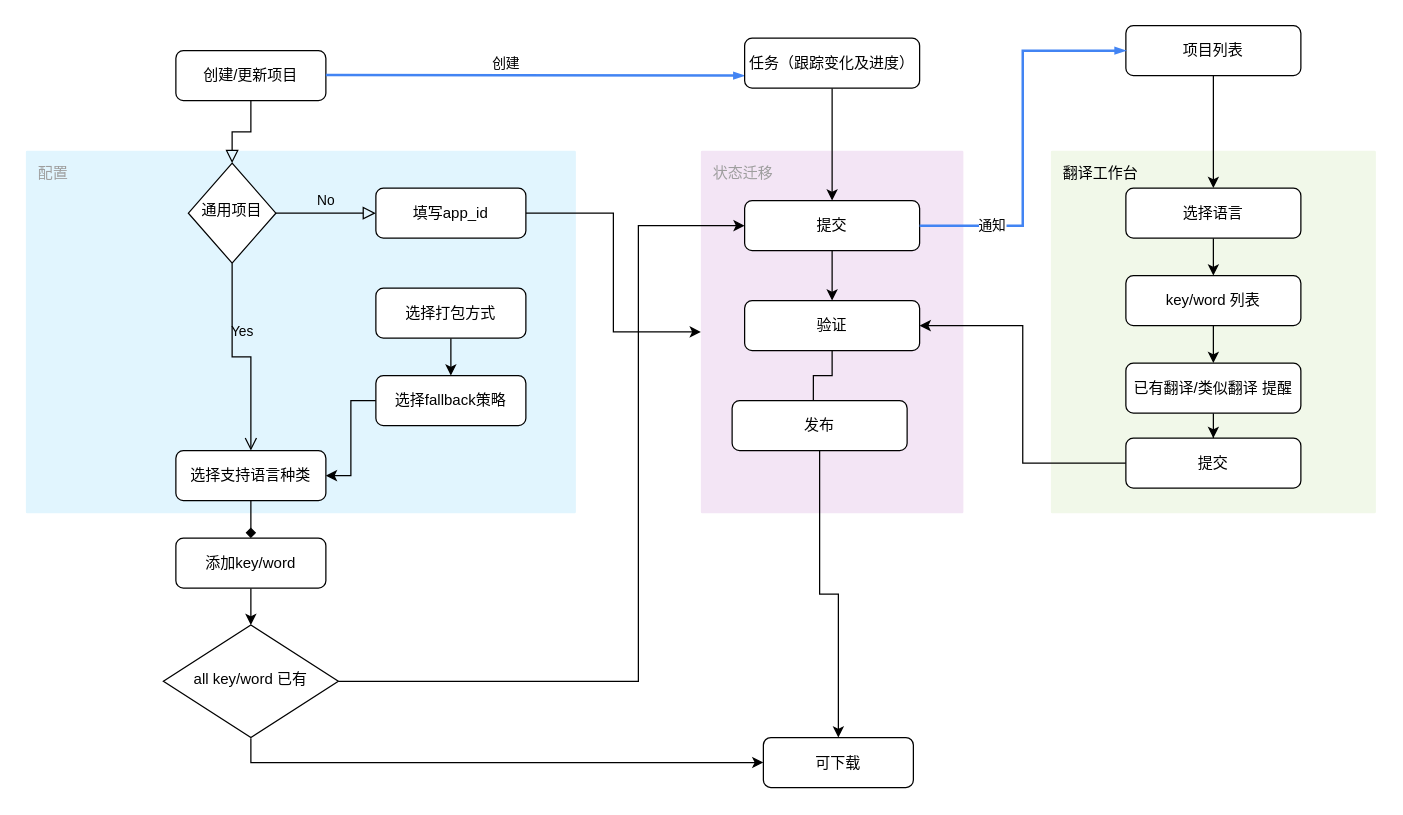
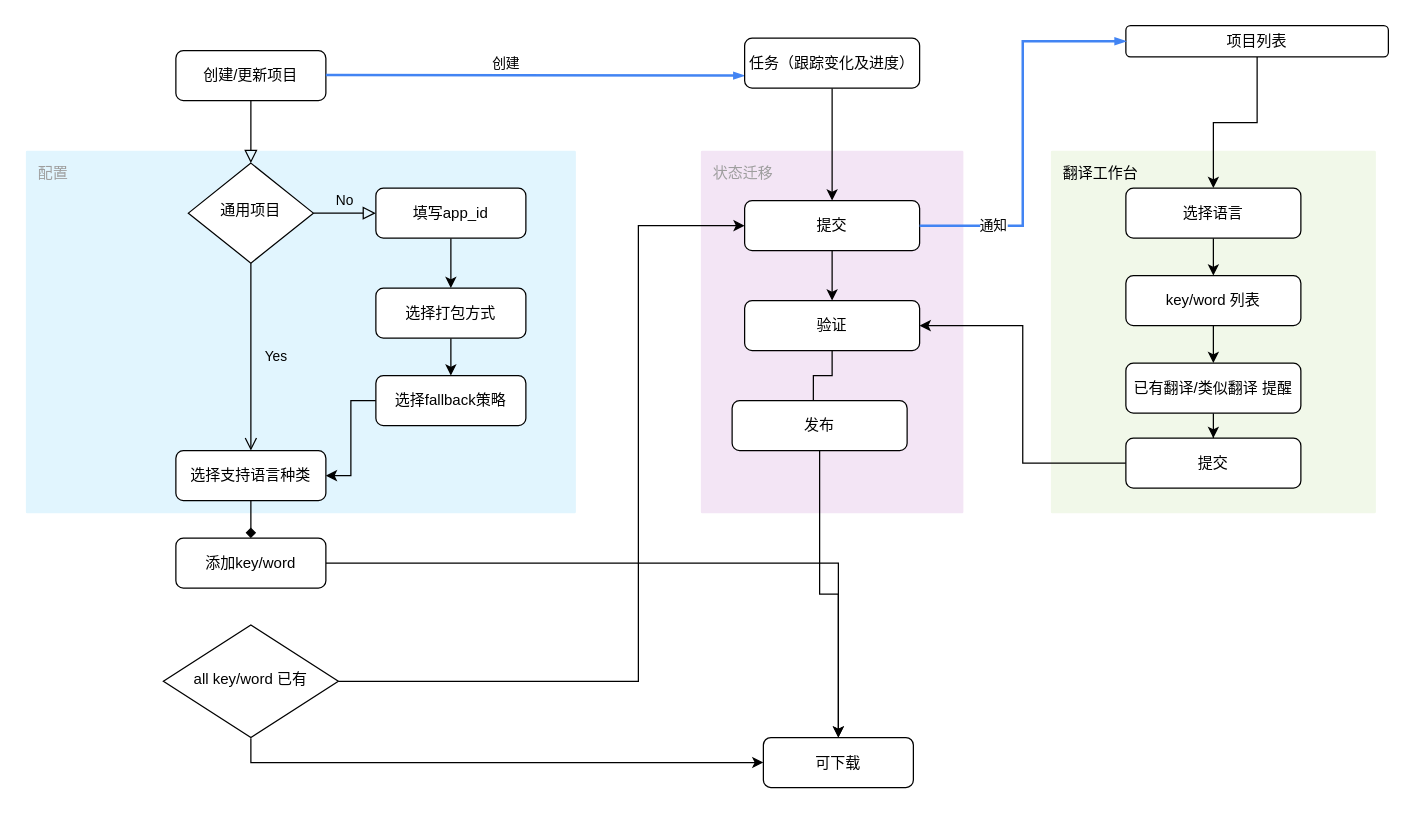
node "项目列表": size 175x50 -> 263x31
node "通用项目": size 88x100 -> 125x100
edge "填写app_id" -> "状态迁移": now "填写app_id" -> "选择打包方式"
edge "添加key/word" -> "all key/word 已有": now "添加key/word" -> "可下载"
